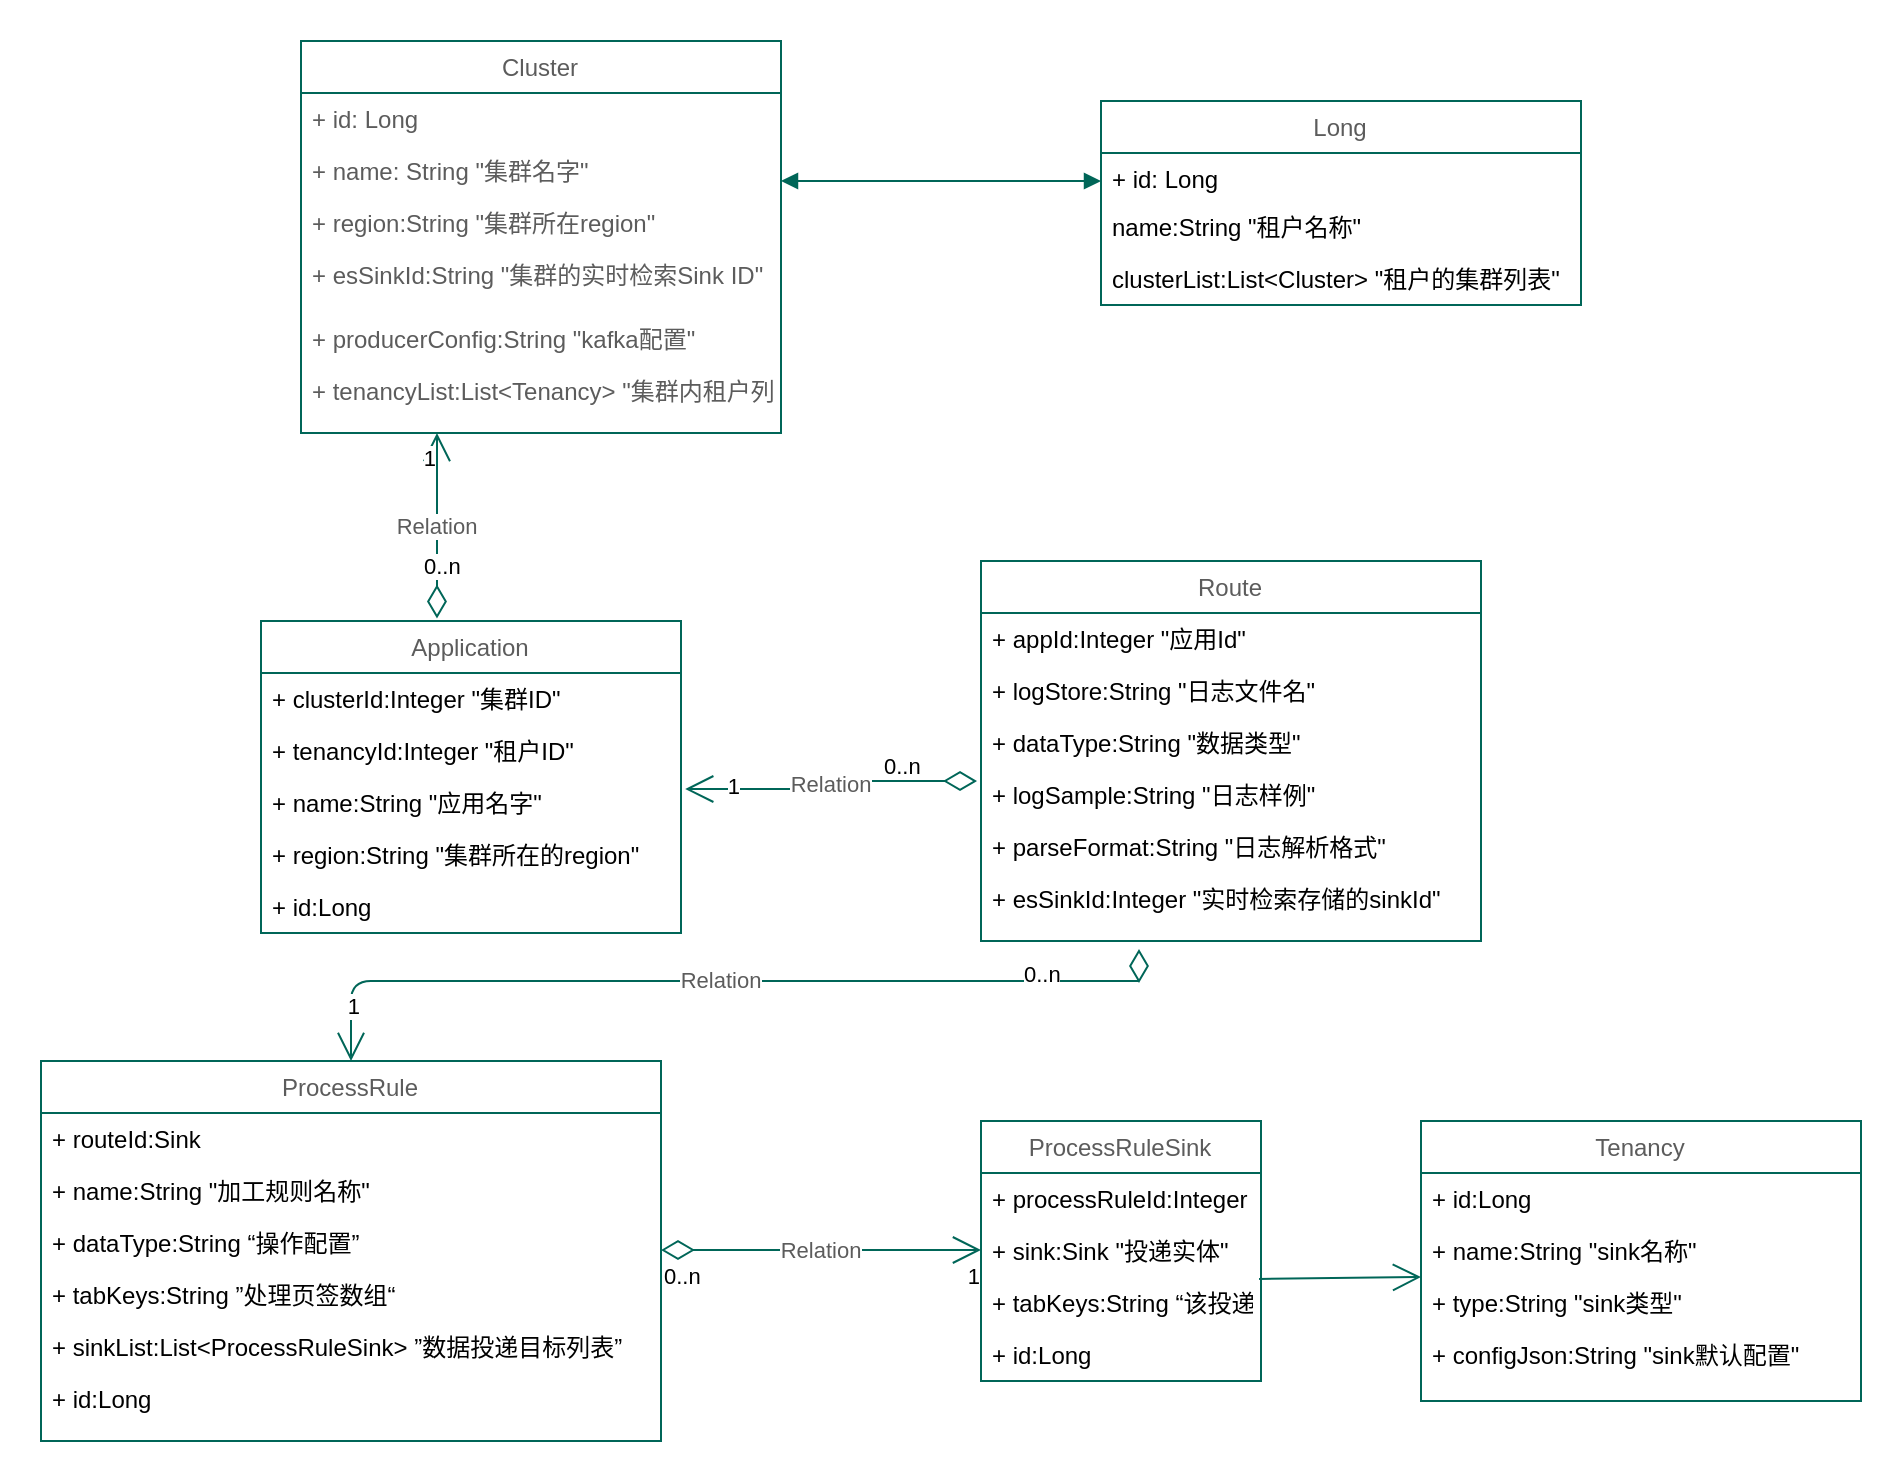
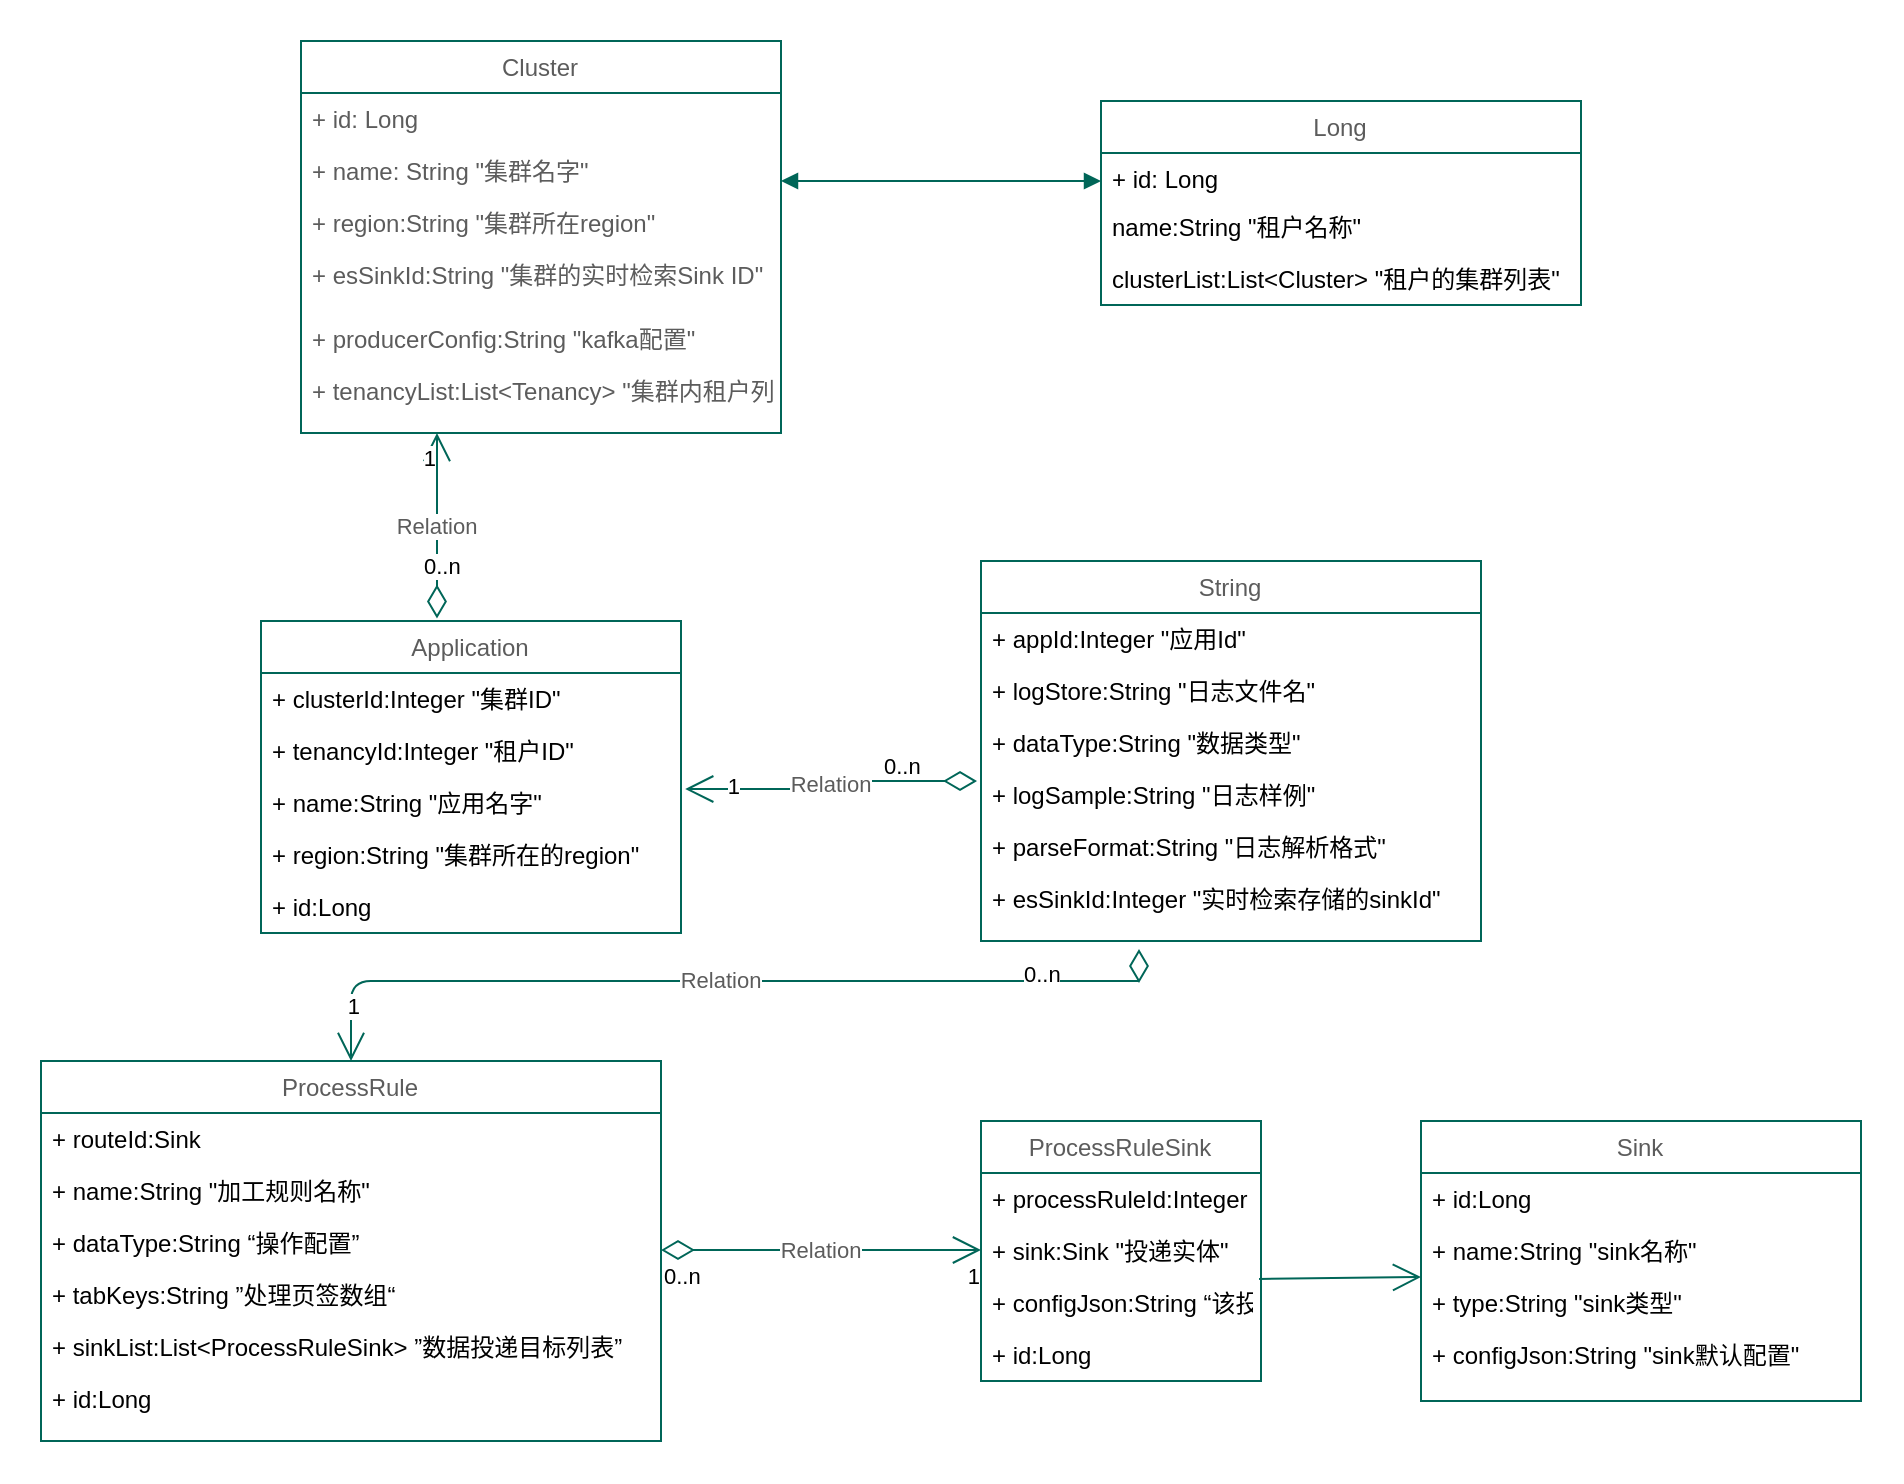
node "Route": label "Route" -> "String"
node "Tenancy": label "Tenancy" -> "Sink"
node "+ tabKeys:String “该投递配置”": label "+ tabKeys:String “该投递配置”" -> "+ configJson:String “该投递配置”"
